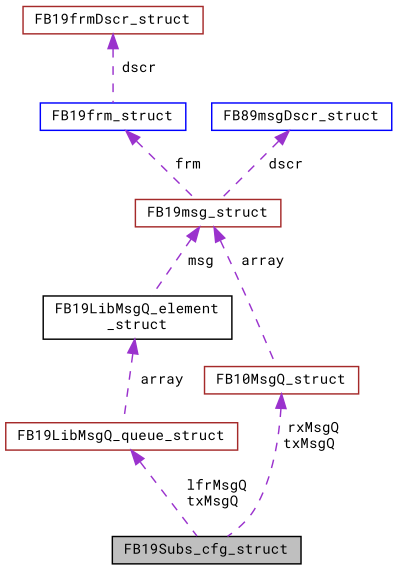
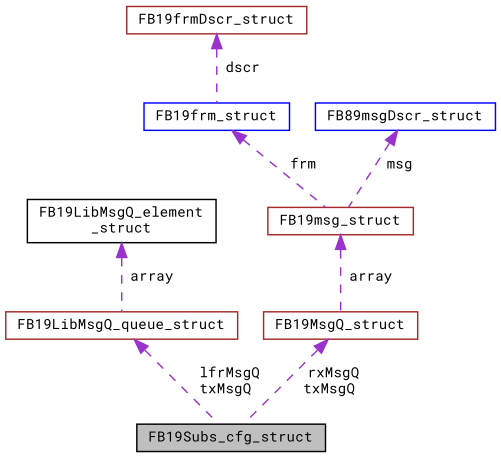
edge "FB19msg_struct" -> "FB89msgDscr_struct": label " dscr" -> " msg"
edge "FB19LibMsgQ_element _struct" -> "FB19msg_struct": removed, label "msg"
node "FB10MsgQ_struct": label "FB10MsgQ_struct" -> "FB19MsgQ_struct"
